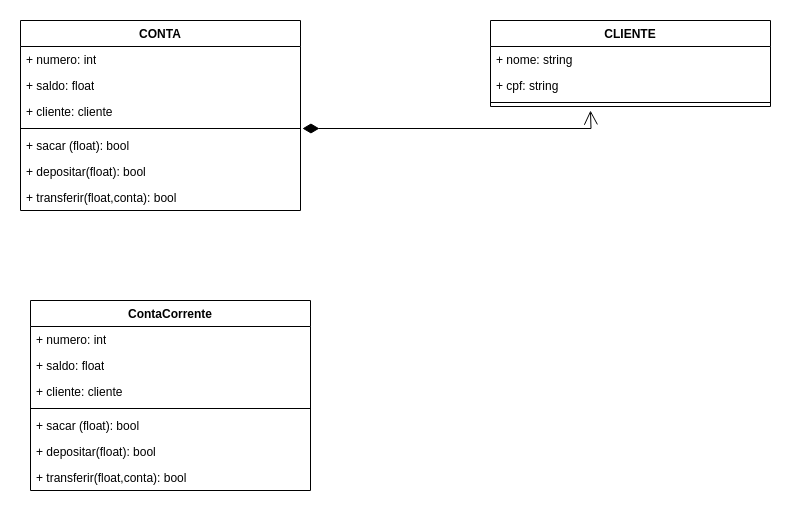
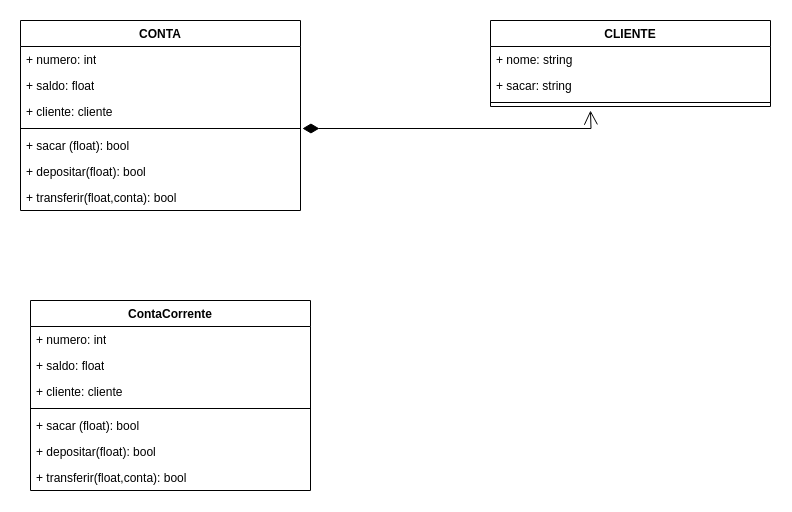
node "+ cpf: string": label "+ cpf: string" -> "+ sacar: string"
